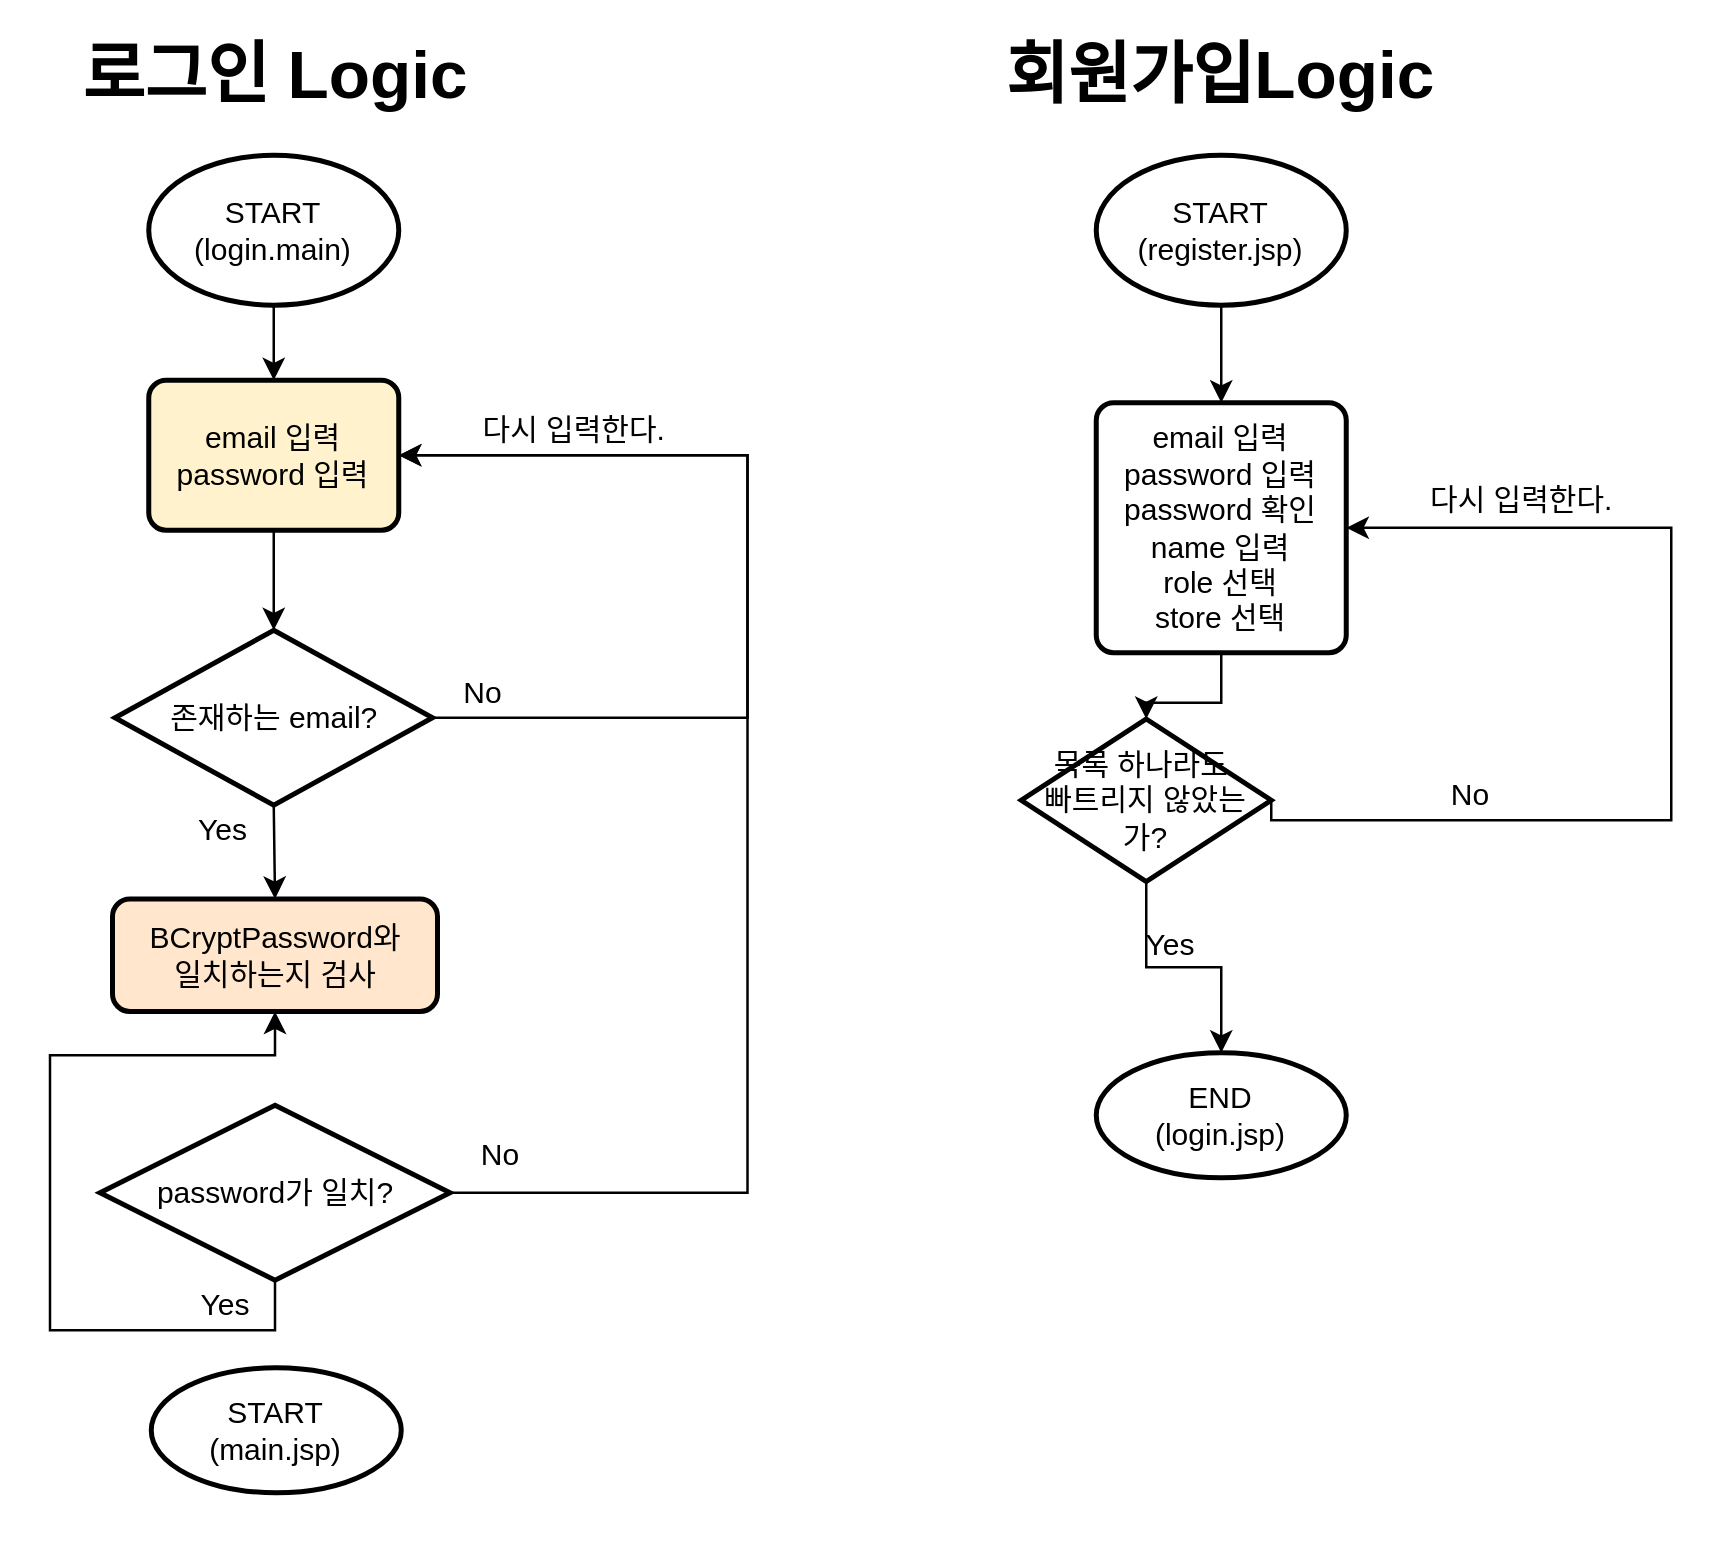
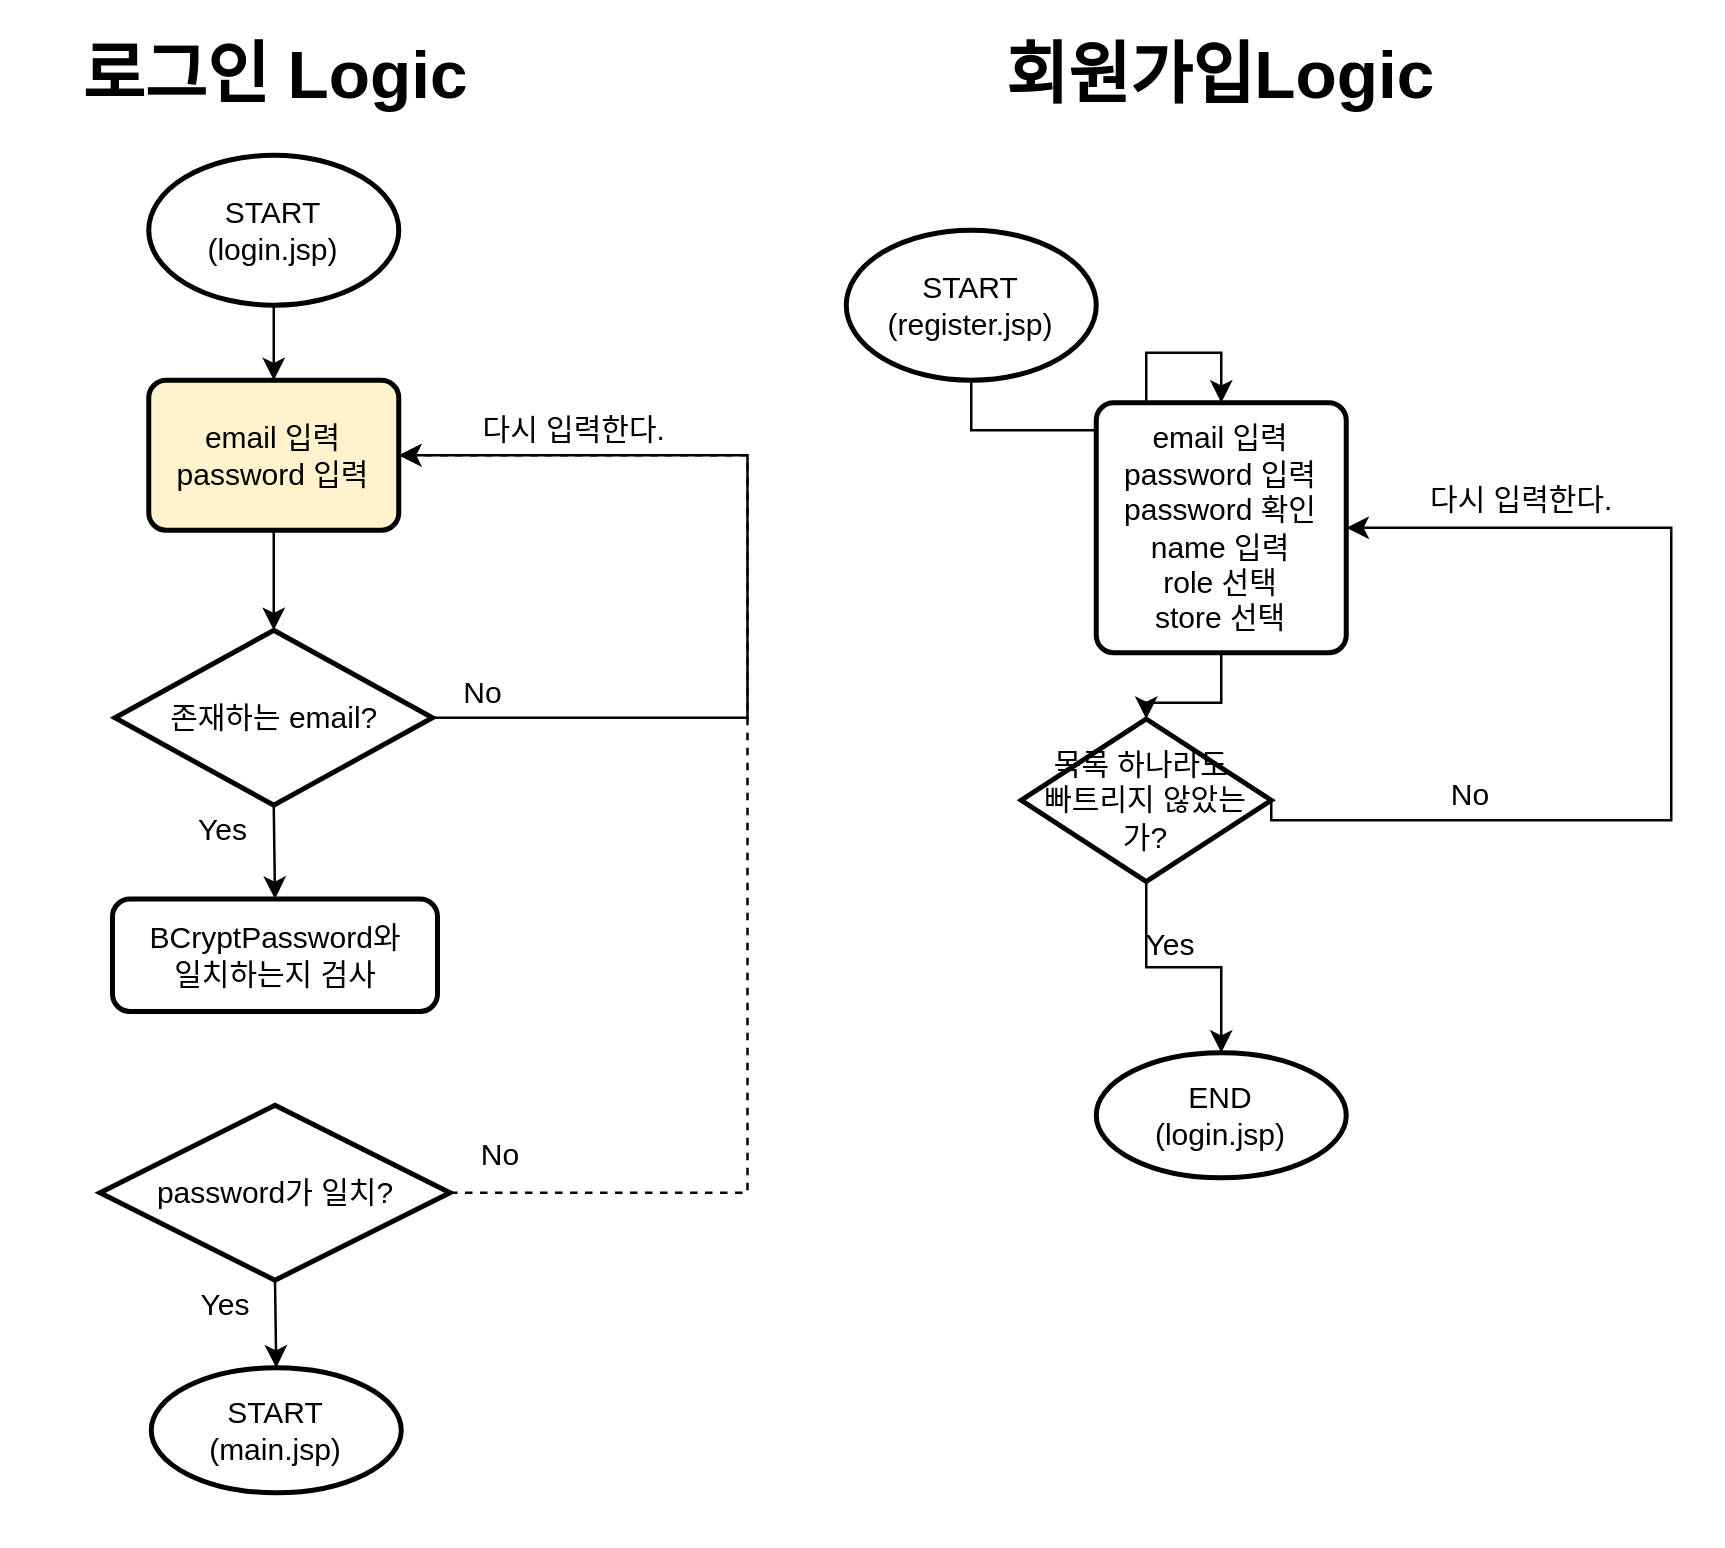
node "START (register.jsp)": moved (1221, 230) -> (971, 305)
node "START (login.main)": label "START (login.main)" -> "START (login.jsp)"
node "BCryptPassword와 일치하는지 검사": fillcolor #ffe6cc -> #ffffff
edge "password가 일치?" -> "email 입력 password 입력": style solid -> dashed
edge "password가 일치?" -> "BCryptPassword와 일치하는지 검사": now "password가 일치?" -> "START (main.jsp)"
